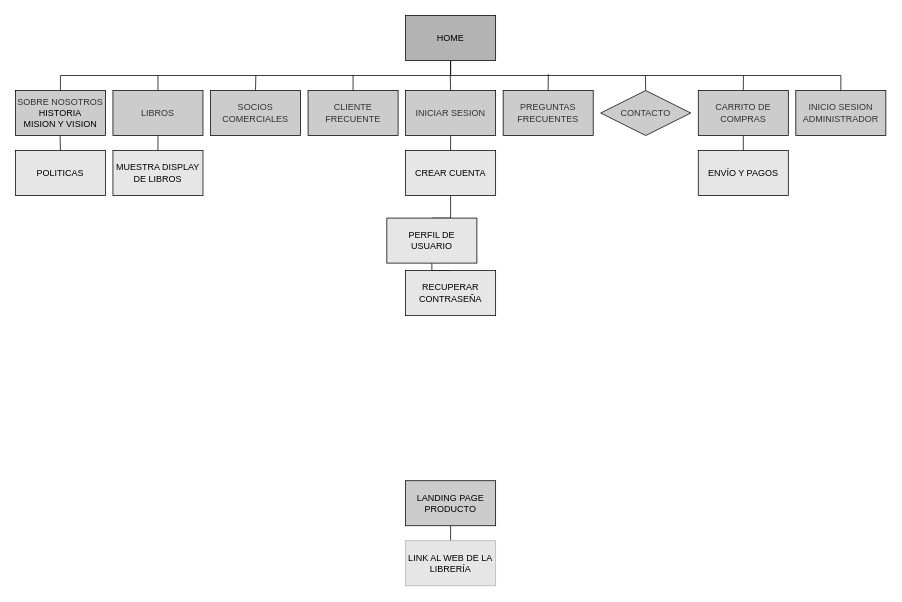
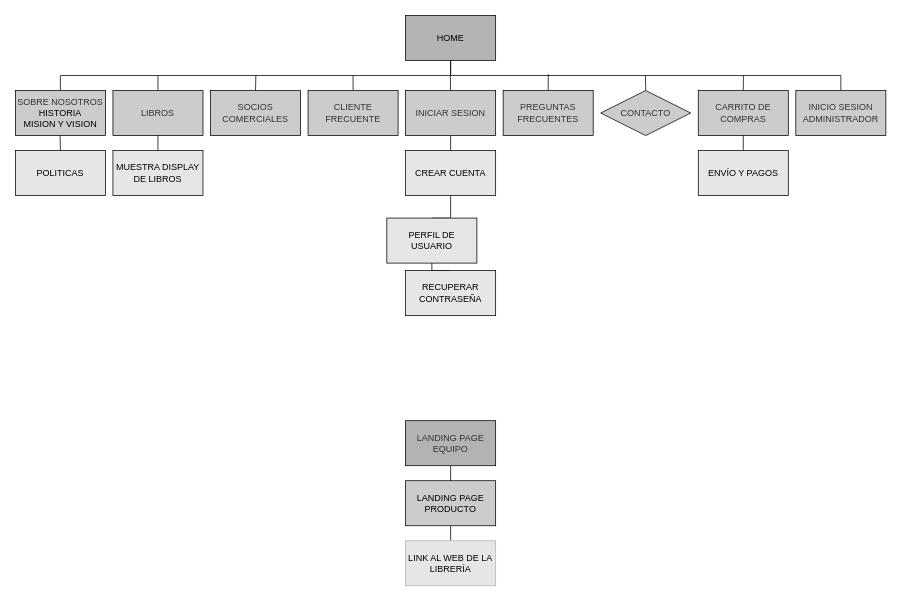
node "LANDING PAGE EQUIPO": added
edge "LANDING PAGE EQUIPO" -- "LANDING PAGE PRODUCTO": added
